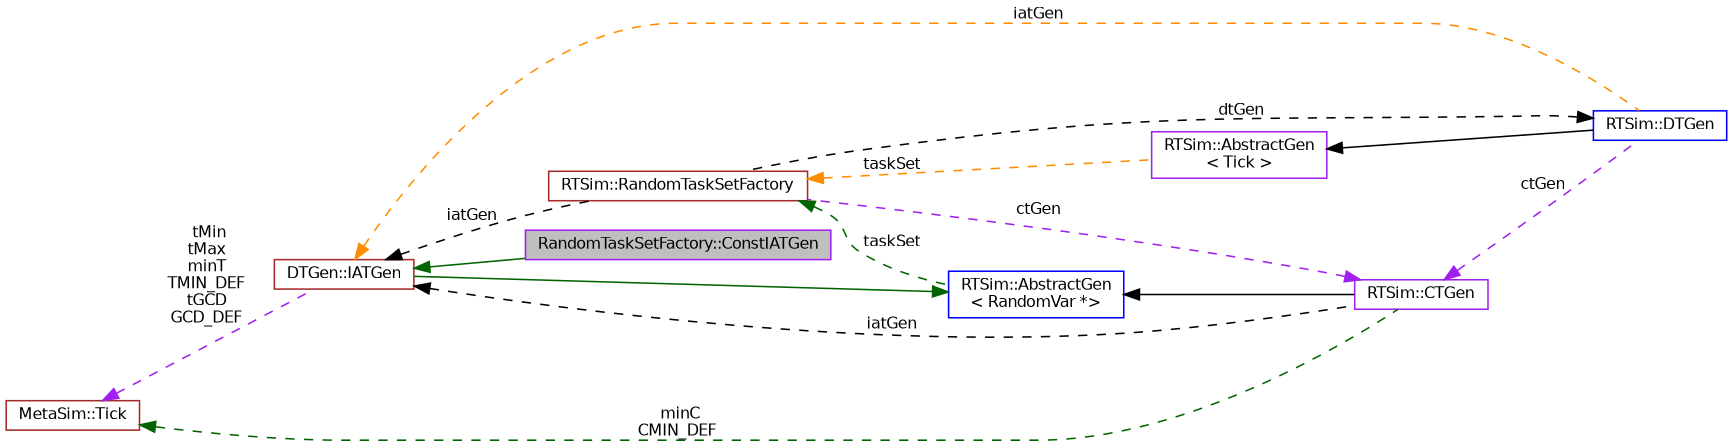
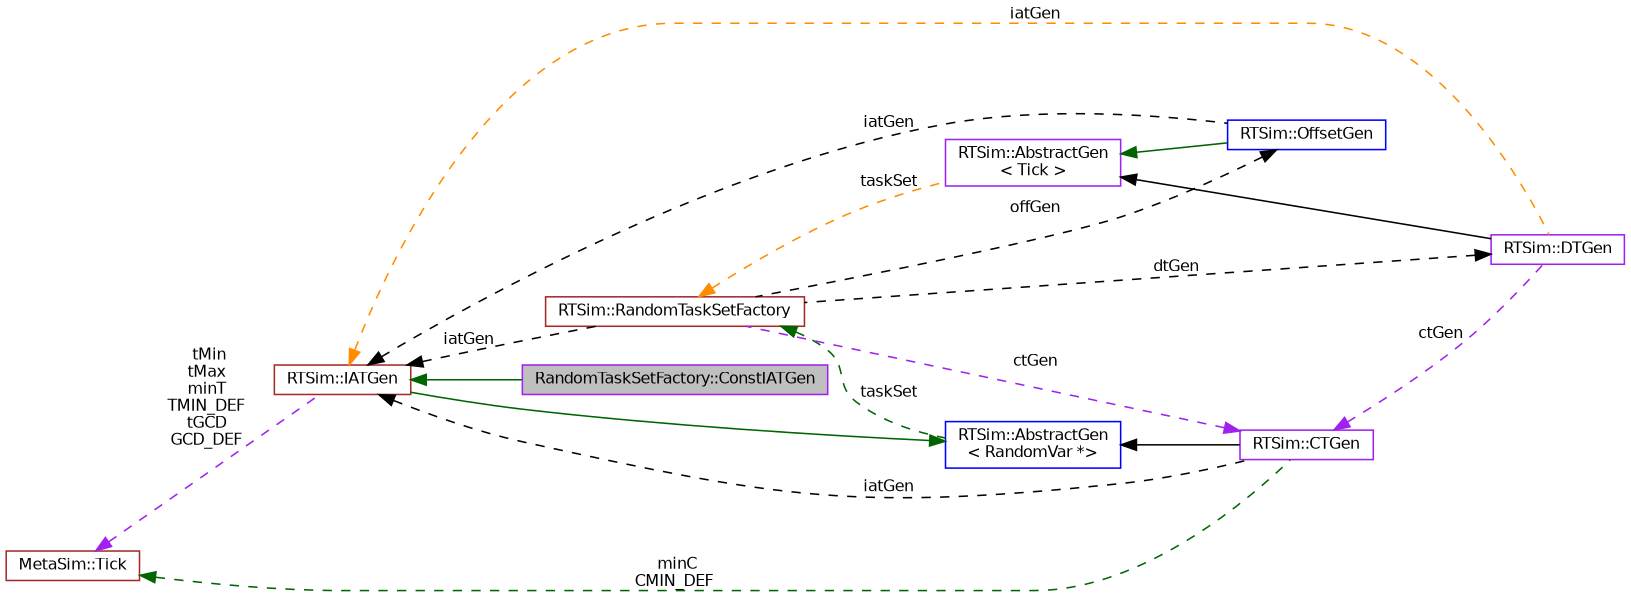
node "RTSim::DTGen": color blue -> purple
node "RTSim::OffsetGen": added
node "DTGen::IATGen": label "DTGen::IATGen" -> "RTSim::IATGen"
